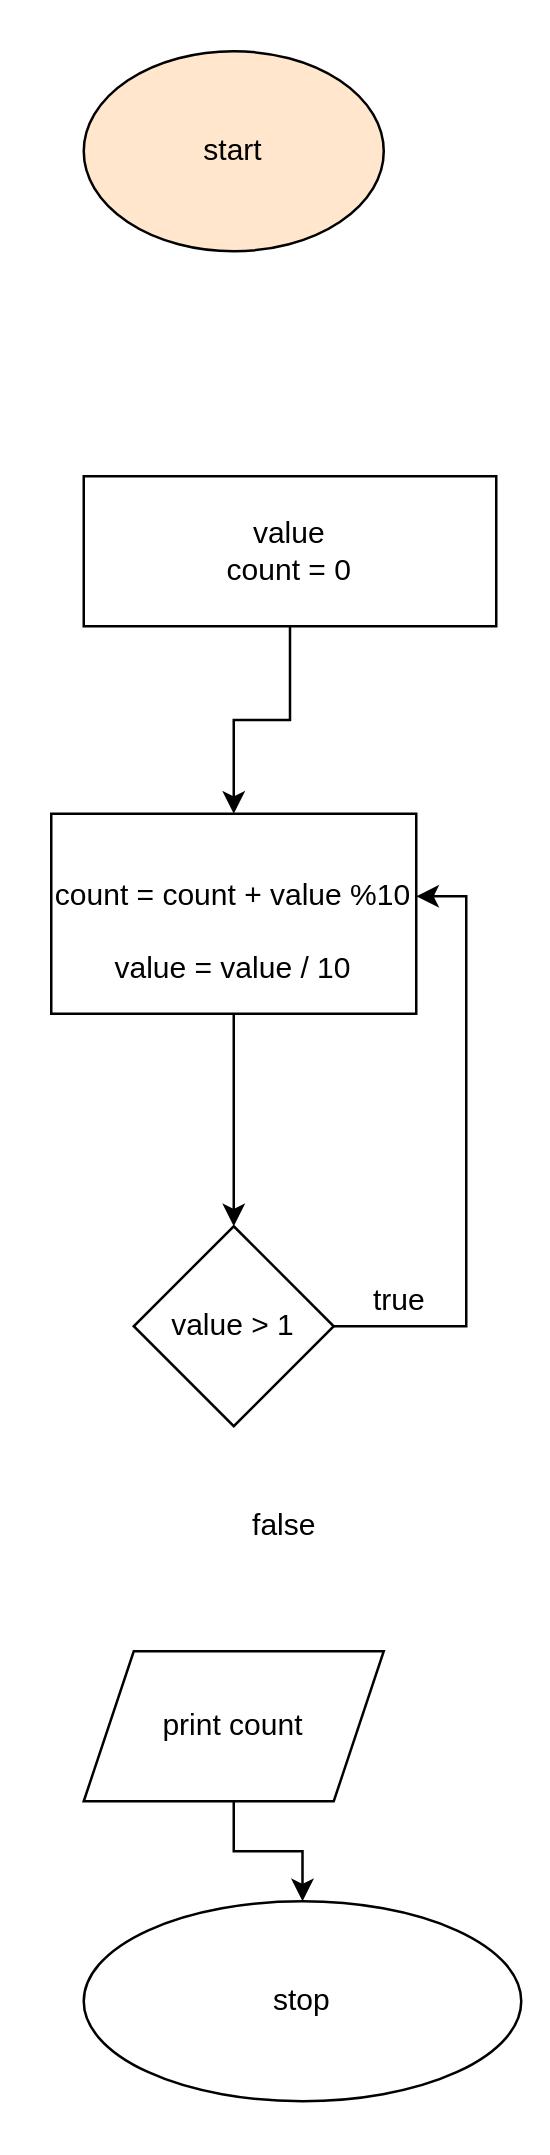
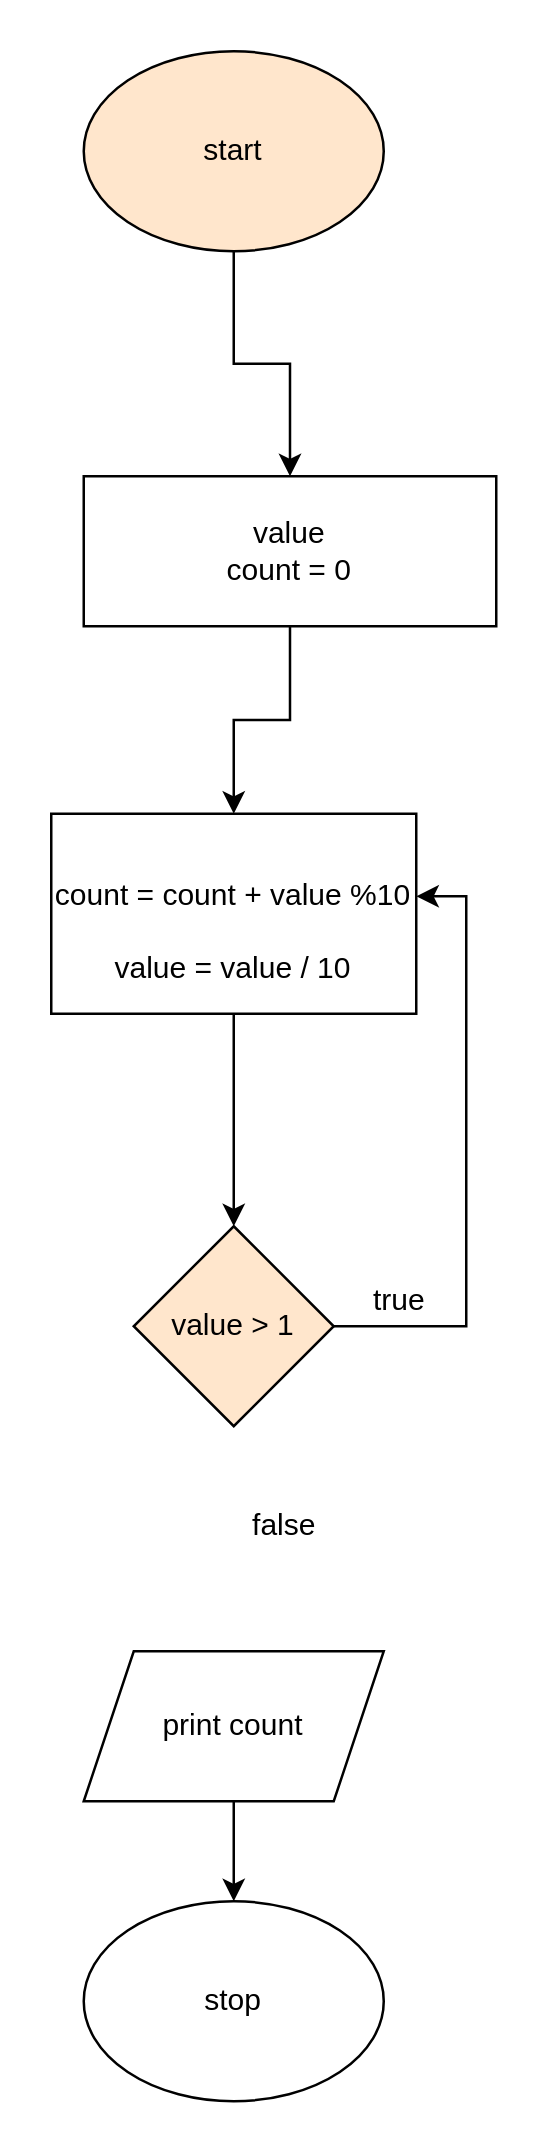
edge "start" -> "value count = 0": added
node "value > 1": fillcolor #ffffff -> #ffe6cc
node "stop": size 438x200 -> 300x200
